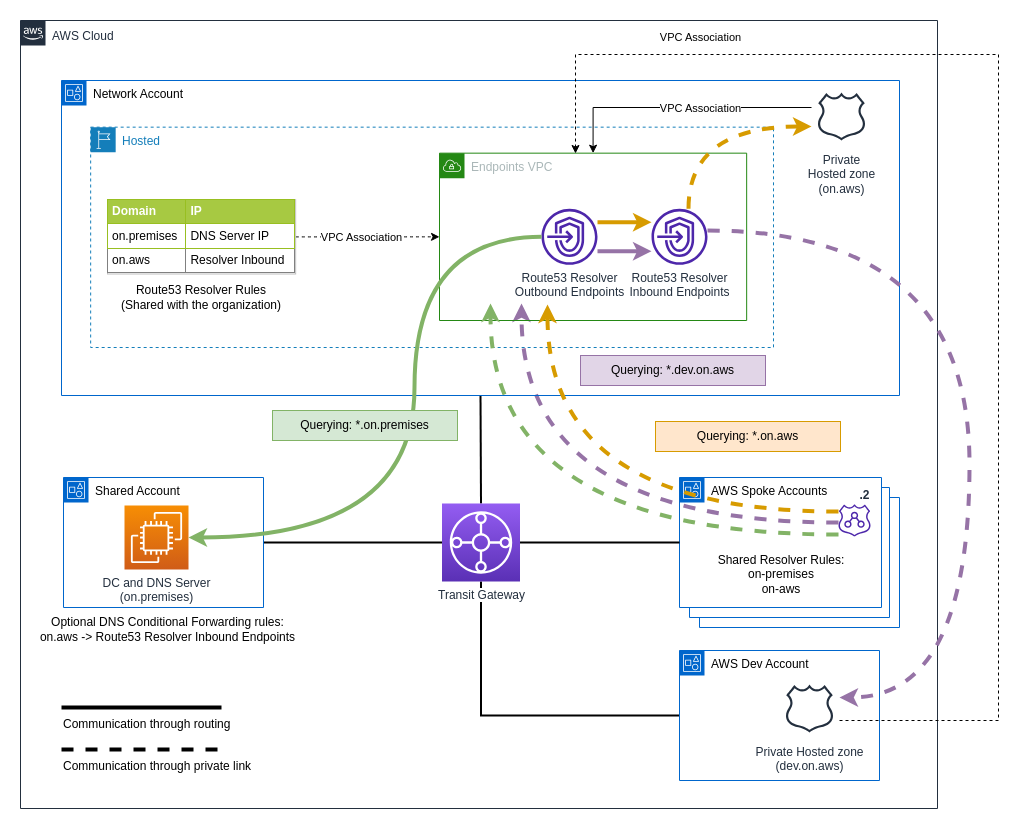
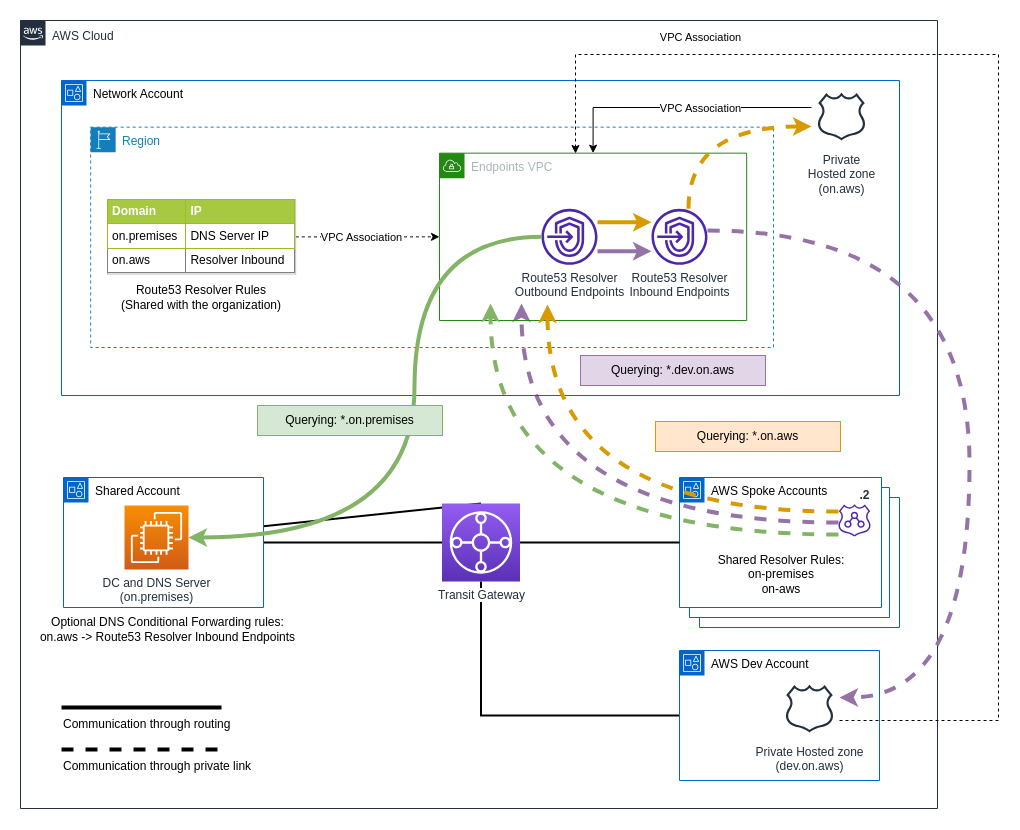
node "Hosted": label "Hosted" -> "Region"
node "Querying: *.on.premises": moved (365, 426) -> (350, 421)
edge "Network Account" -- "Transit Gateway": now "DC and DNS Server (on.premises)" -- "Transit Gateway"
